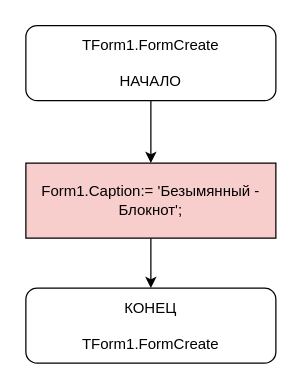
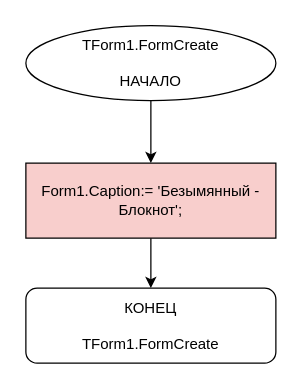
node "TForm1.FormCreate НАЧАЛО": shape rounded rectangle -> ellipse
